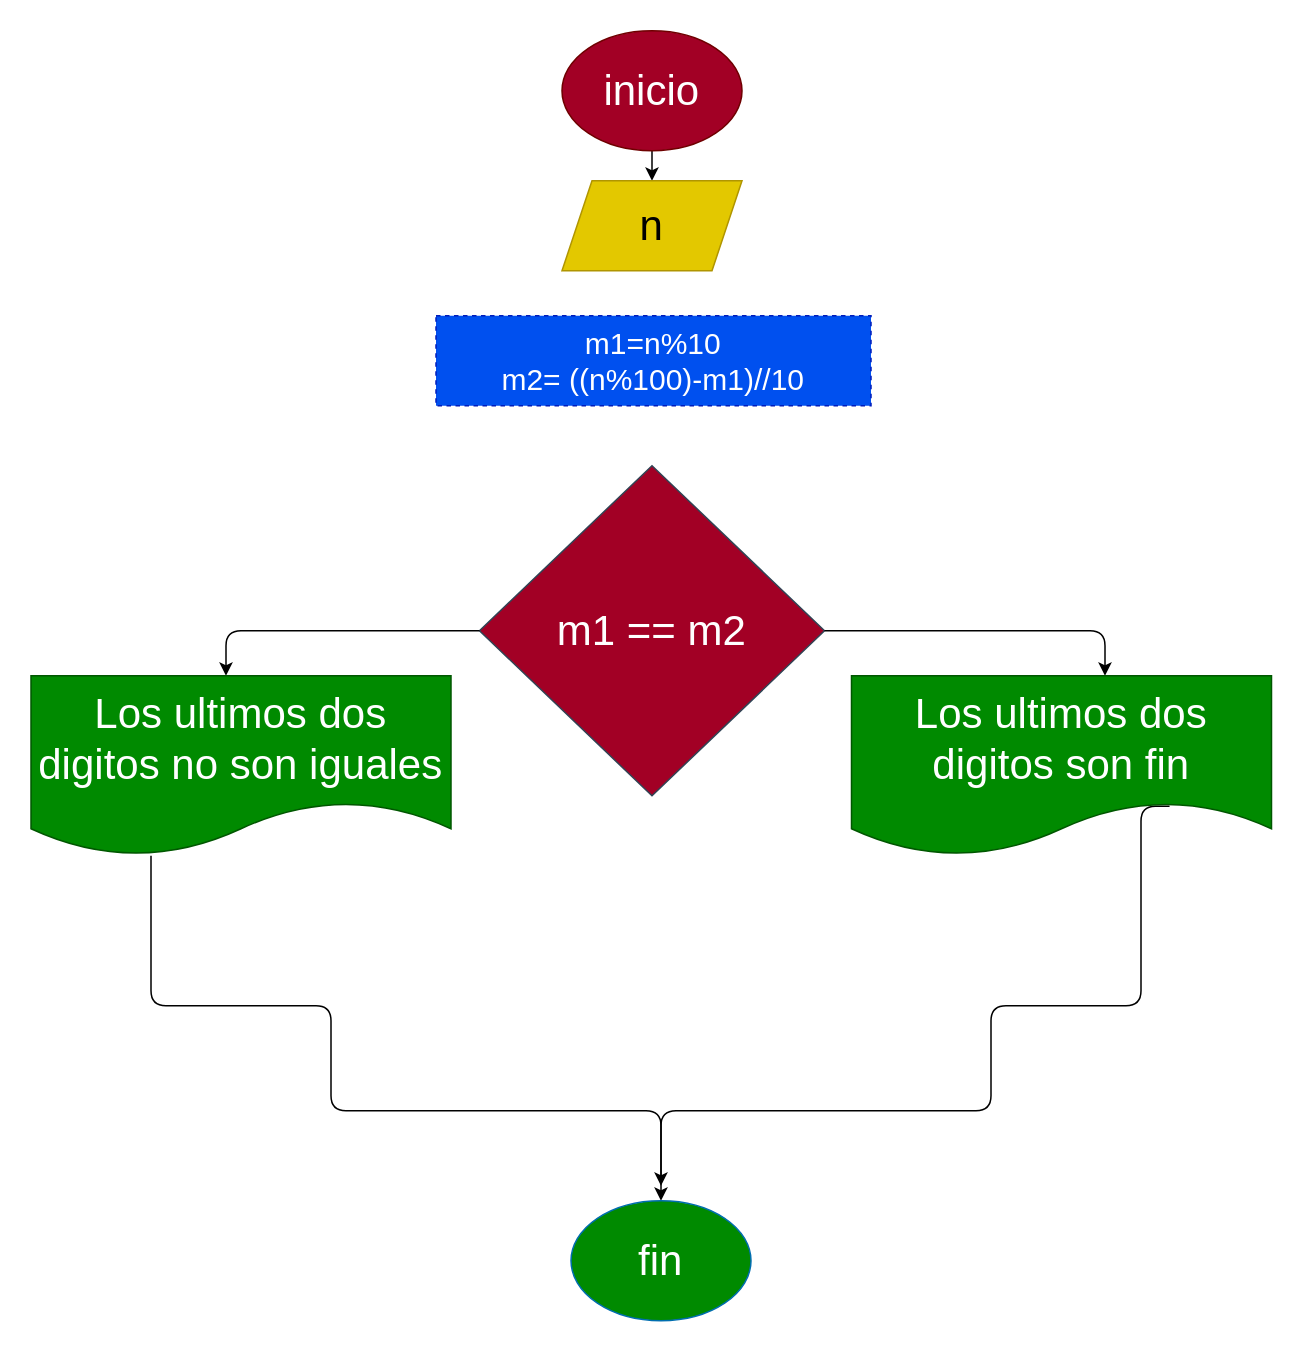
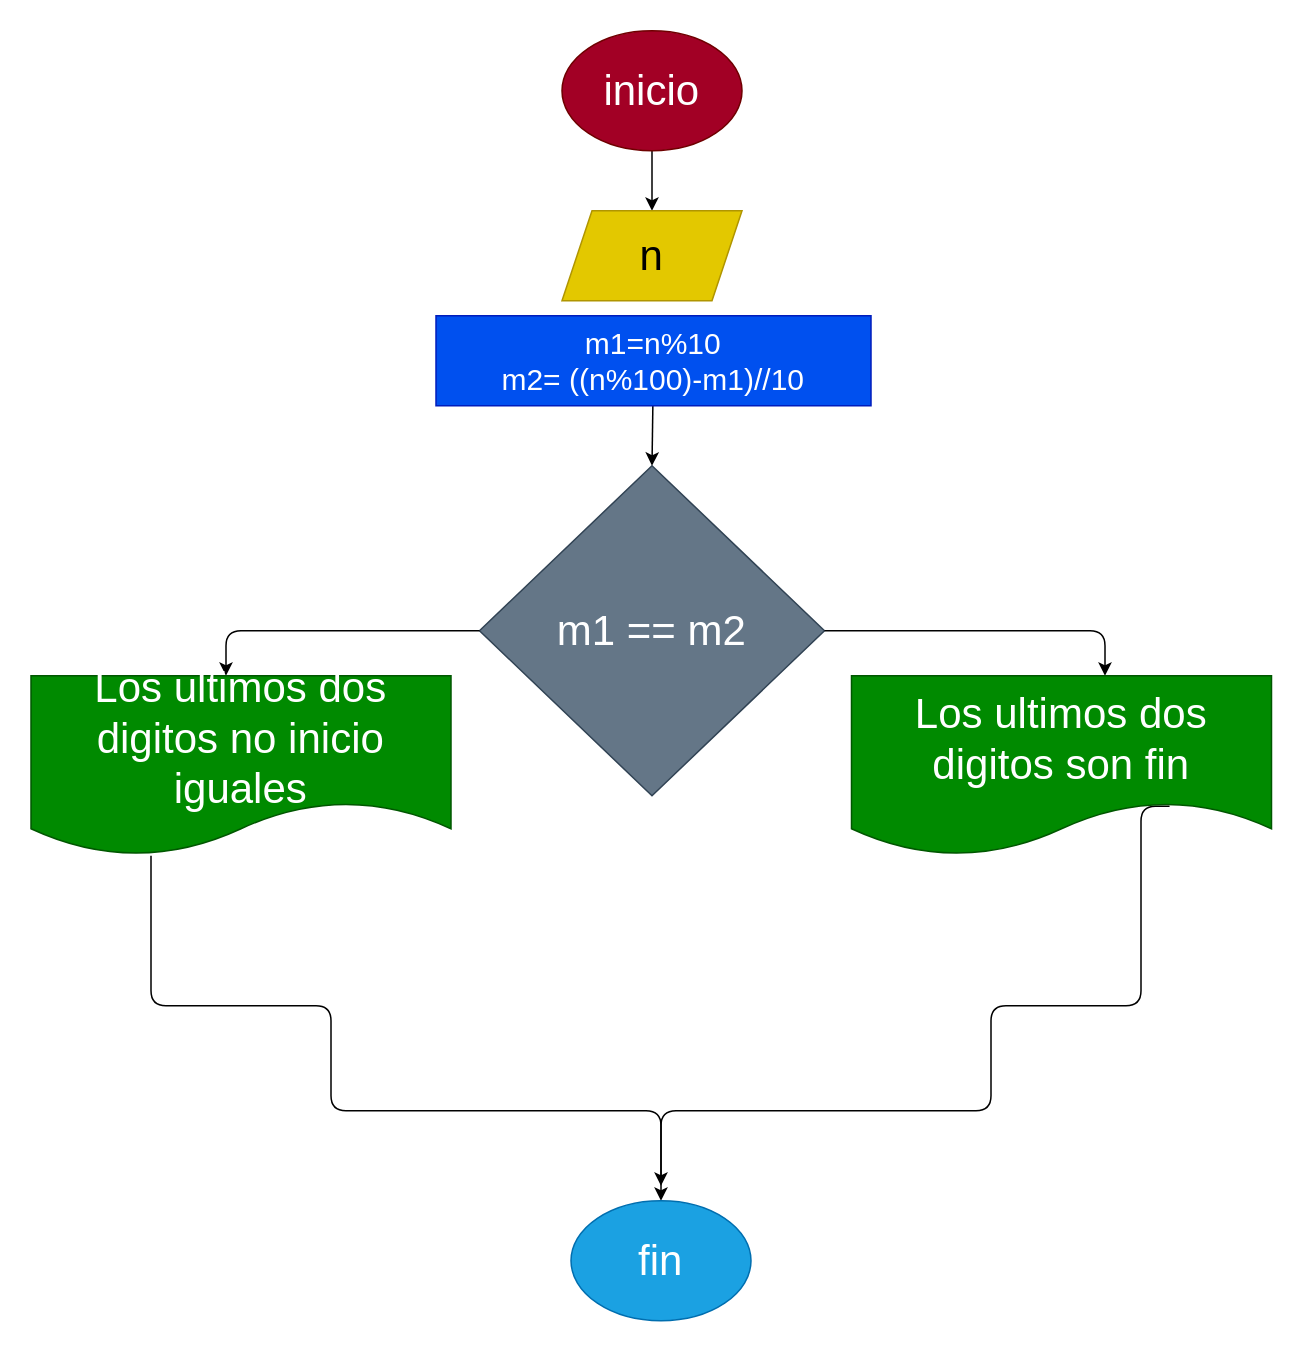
node "n": moved (652, 226) -> (652, 256)
node "m1=n%10 m2= ((n%100)-m1)//10": style dashed -> solid
edge "m1=n%10 m2= ((n%100)-m1)//10" -> "m1 == m2": added
node "m1 == m2": fillcolor #a20025 -> #647687
node "Los ultimos dos digitos no son iguales": label "Los ultimos dos digitos no son iguales" -> "Los ultimos dos digitos no inicio iguales"
node "fin": fillcolor #008a00 -> #1ba1e2
